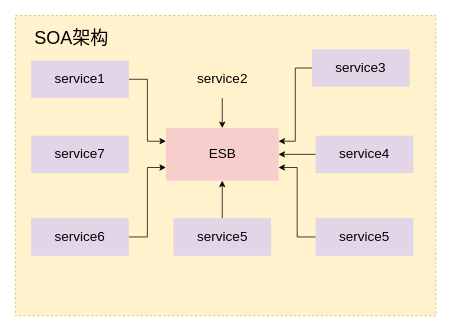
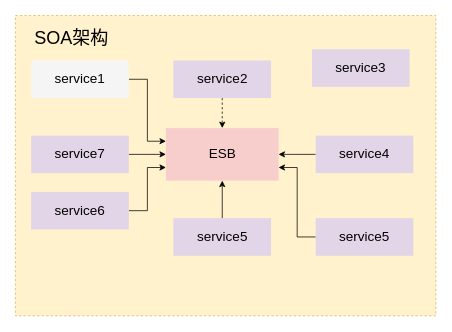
node "service1": fillcolor #e1d5e7 -> #f5f5f5
node "service2": fillcolor #fff2cc -> #e1d5e7
edge "service3" -> "ESB": removed
edge "service2" -> "ESB": style solid -> dashed
edge "service7" -> "ESB": added
node "service6": moved (80, 237) -> (80, 210)
